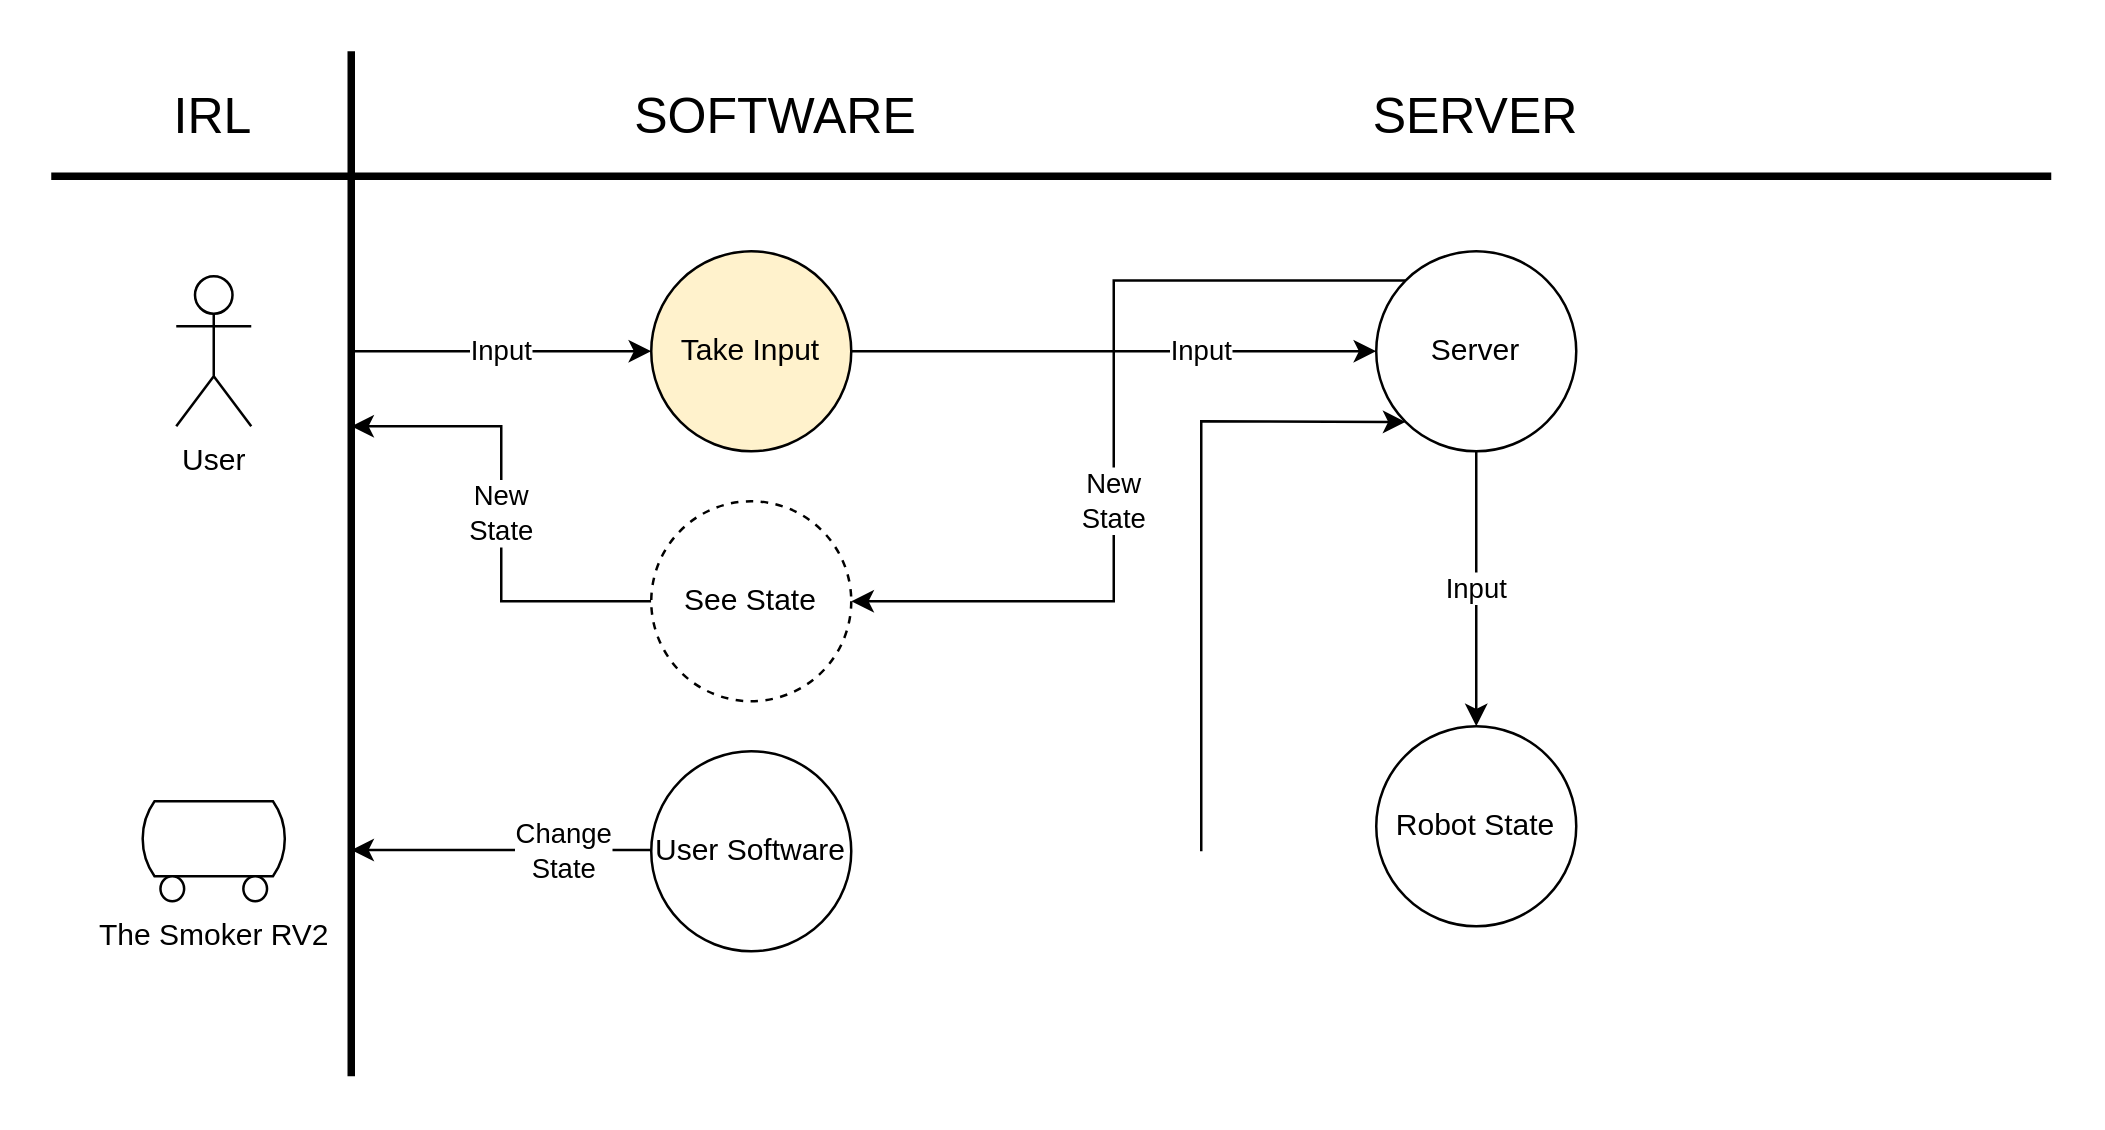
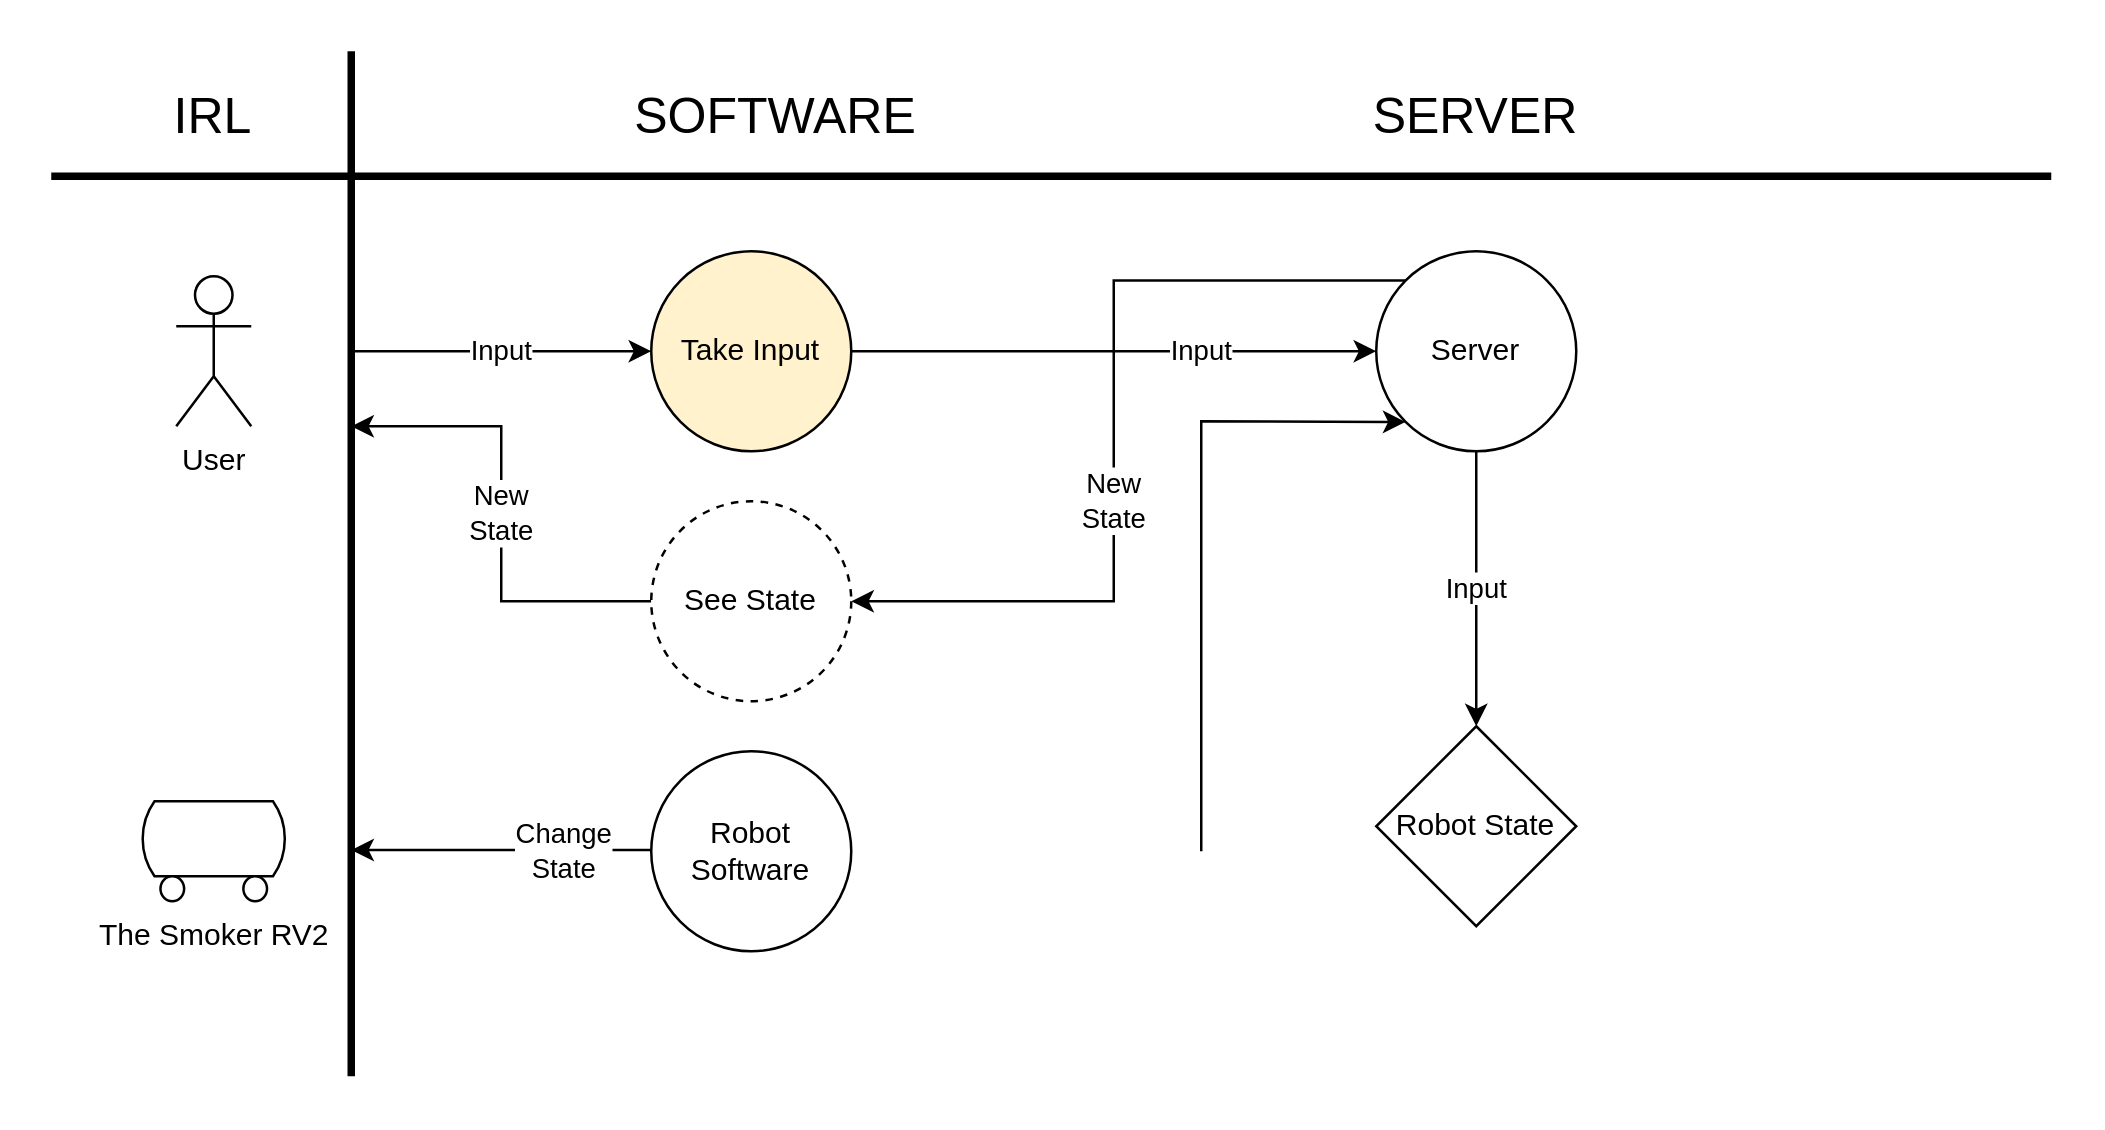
node "Robot State": shape ellipse -> diamond
node "User Software": label "User Software" -> "Robot Software"
